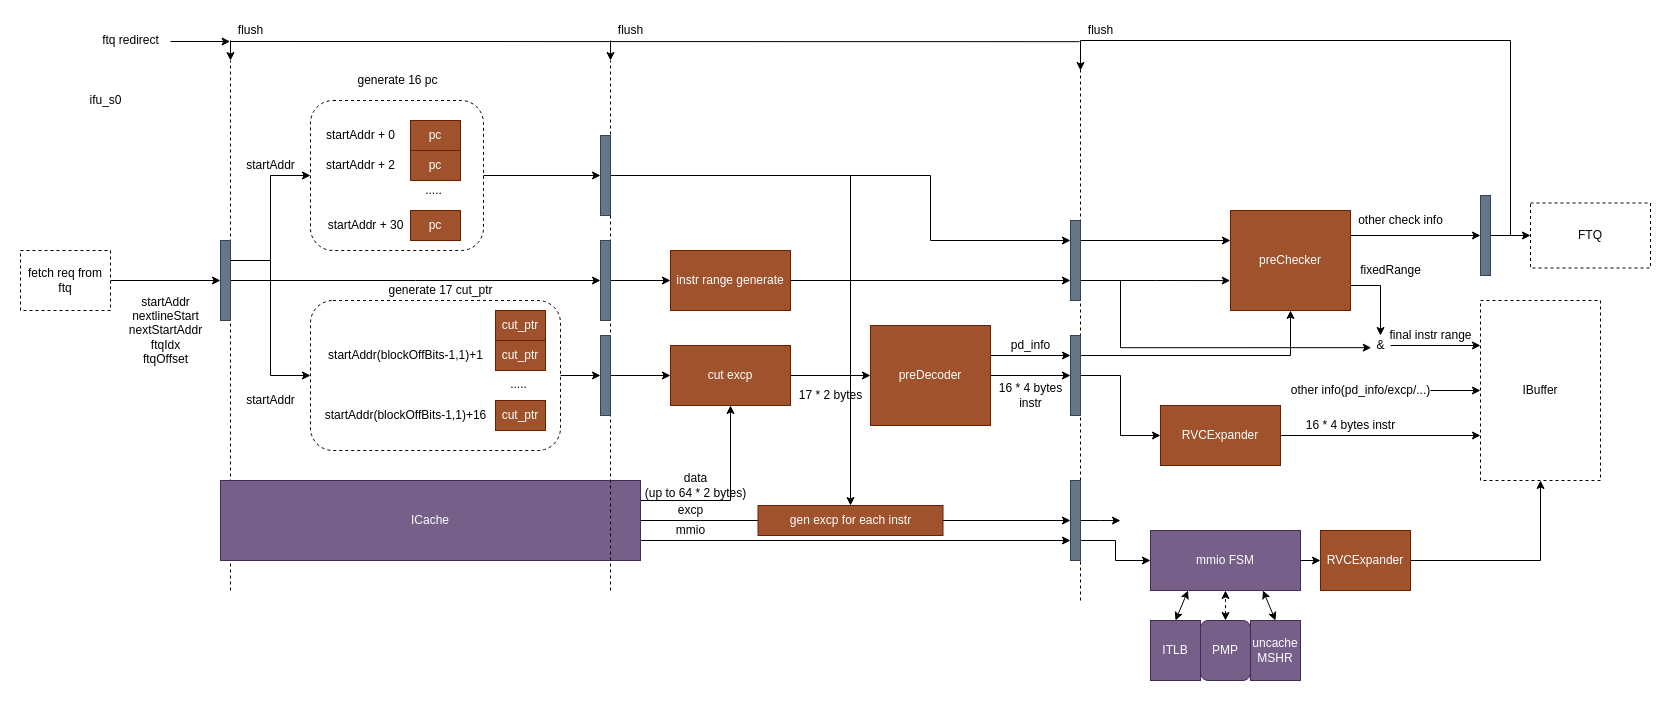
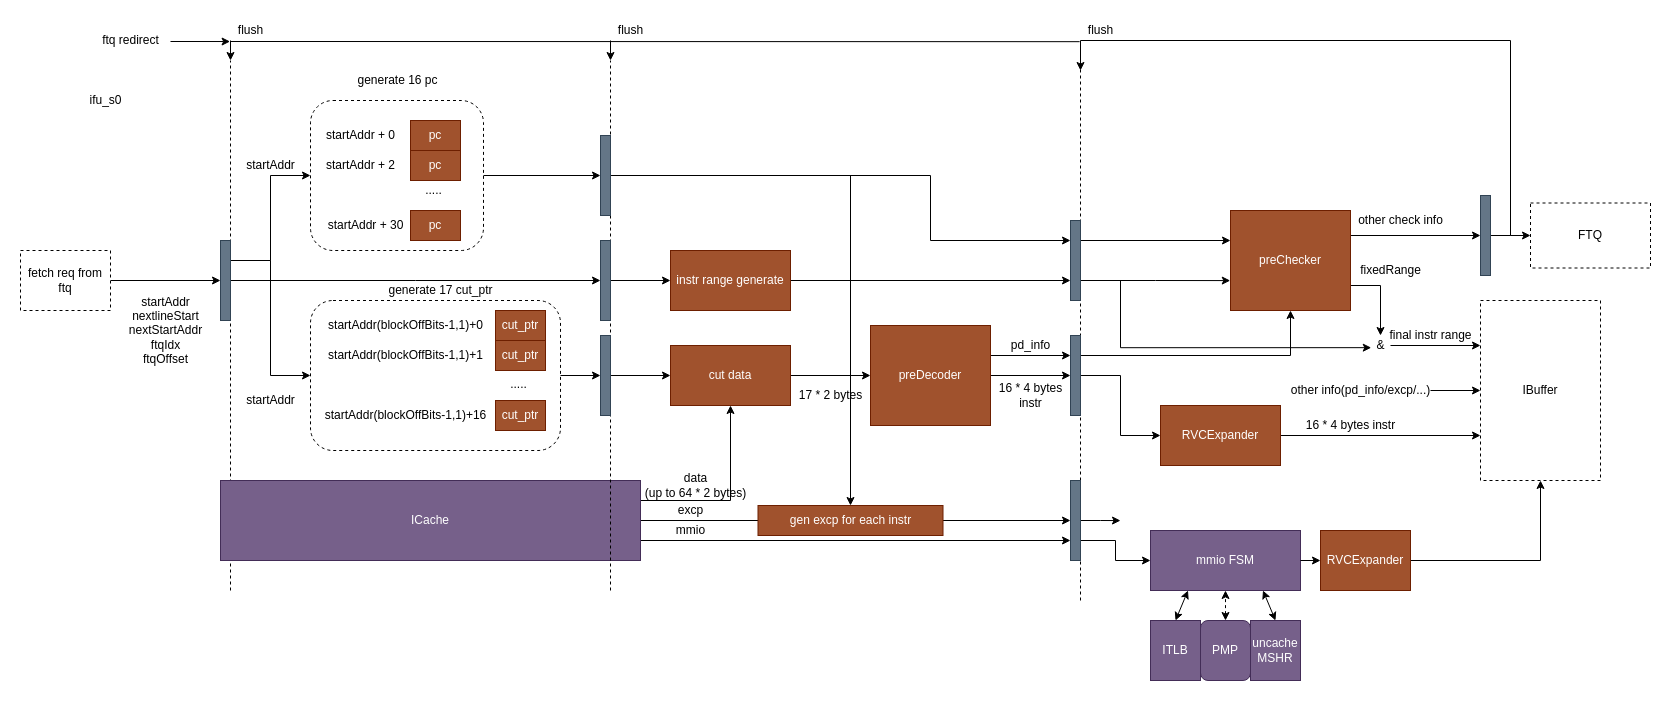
node "startAddr(blockOffBits-1,1)+0": added
node "cut excp": label "cut excp" -> "cut data"
